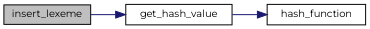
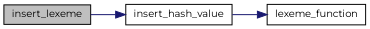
node "get_hash_value": label "get_hash_value" -> "insert_hash_value"
node "hash_function": label "hash_function" -> "lexeme_function"
